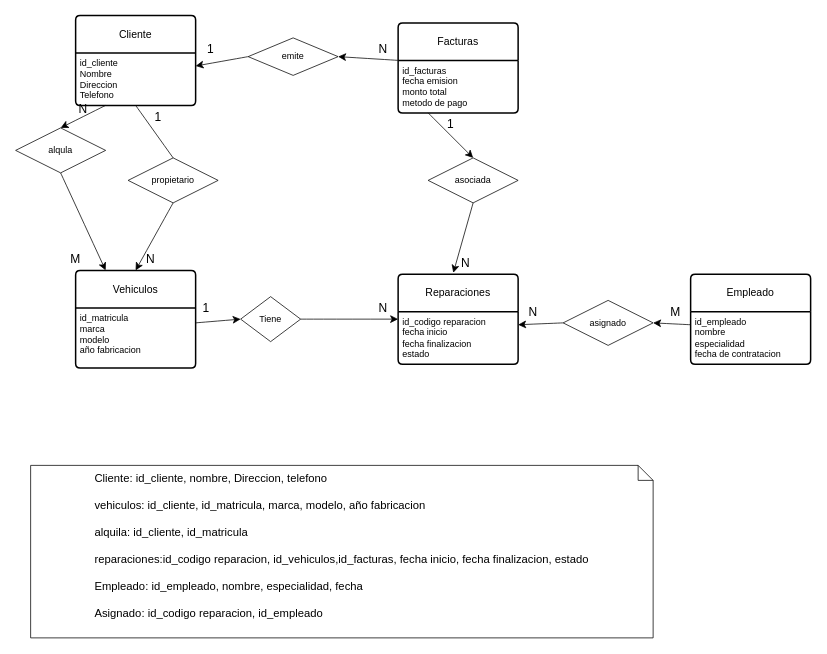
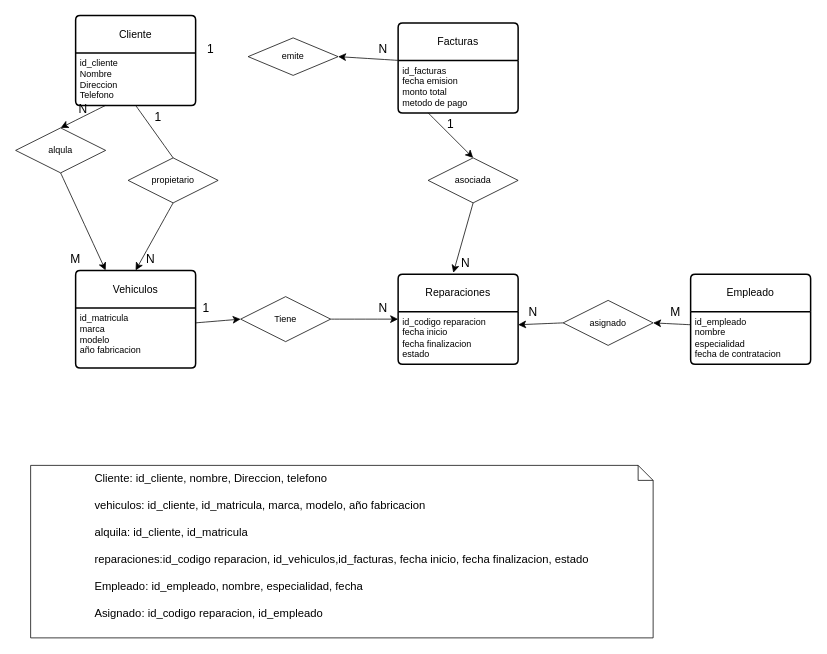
edge "emite" -> "id_cliente Nombre Direccion Telefono": removed
node "Tiene": size 60x45 -> 90x45
